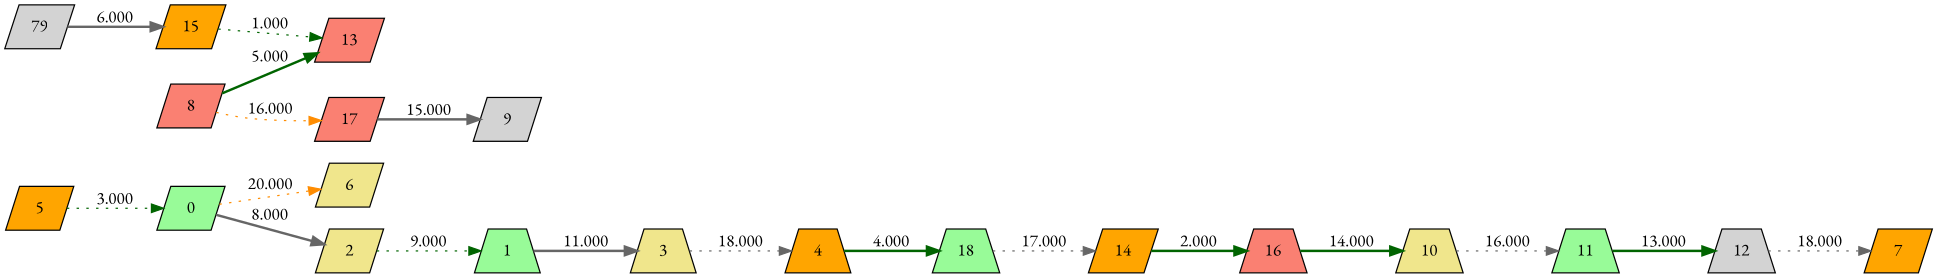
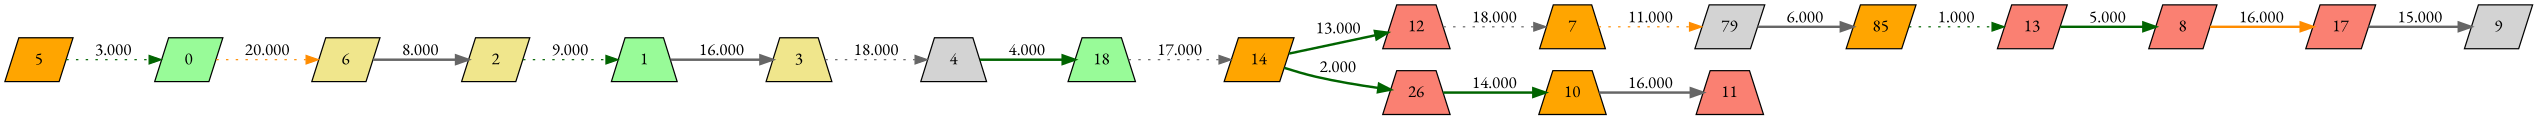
node "15": label "15" -> "85"
edge "7" -> "79": added, label "11.000"
edge "8" -> "13": reversed
edge "8" -> "17": style dotted -> bold
edge "0" -> "2": now "6" -> "2"
edge "1" -> "3": label "11.000" -> "16.000"
node "4": fillcolor orange -> lightgrey
node "16": label "16" -> "26"
node "10": fillcolor khaki -> orange
edge "10" -> "11": style dotted -> bold
node "11": fillcolor palegreen -> salmon
edge "11" -> "12": now "14" -> "12"
node "12": fillcolor lightgrey -> salmon
node "7": shape parallelogram -> trapezium
